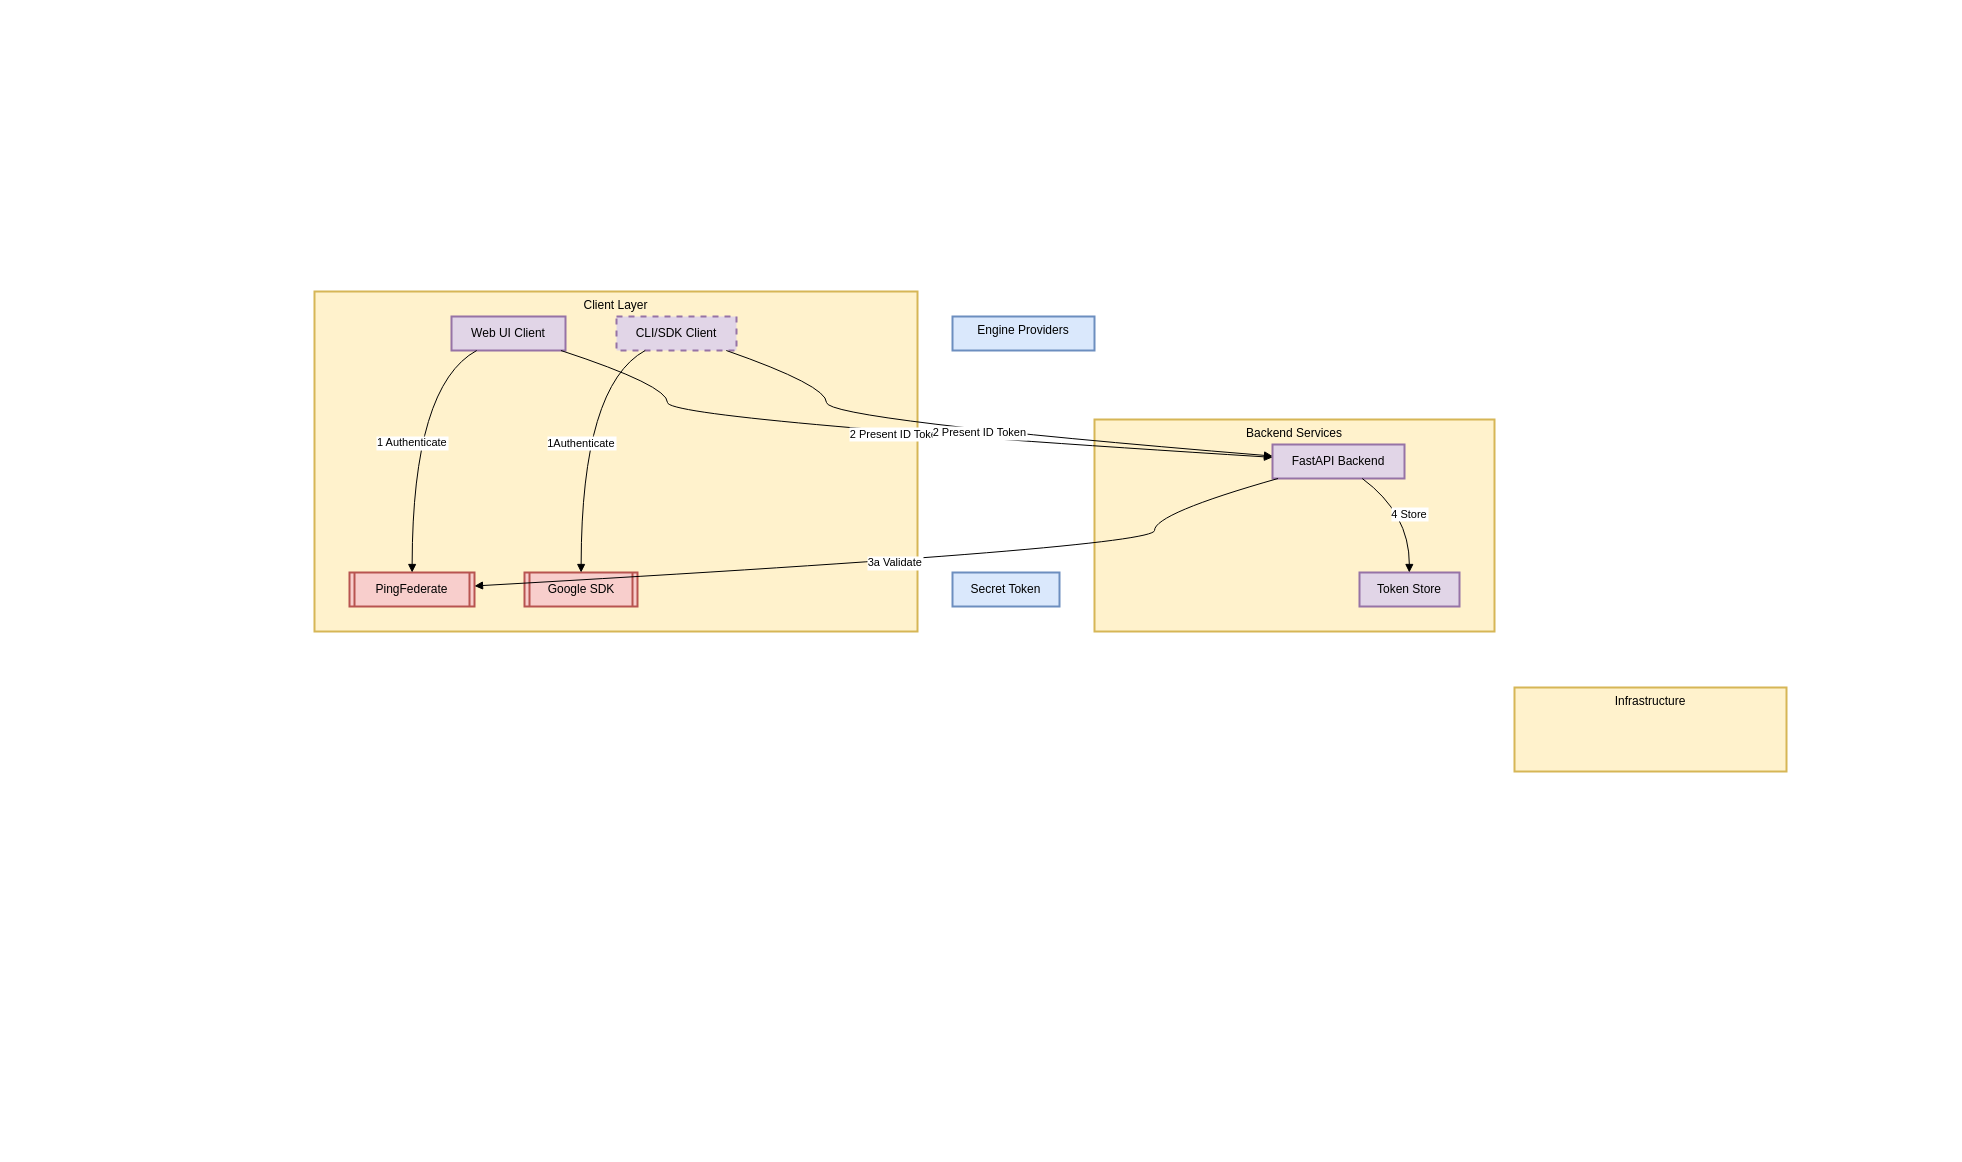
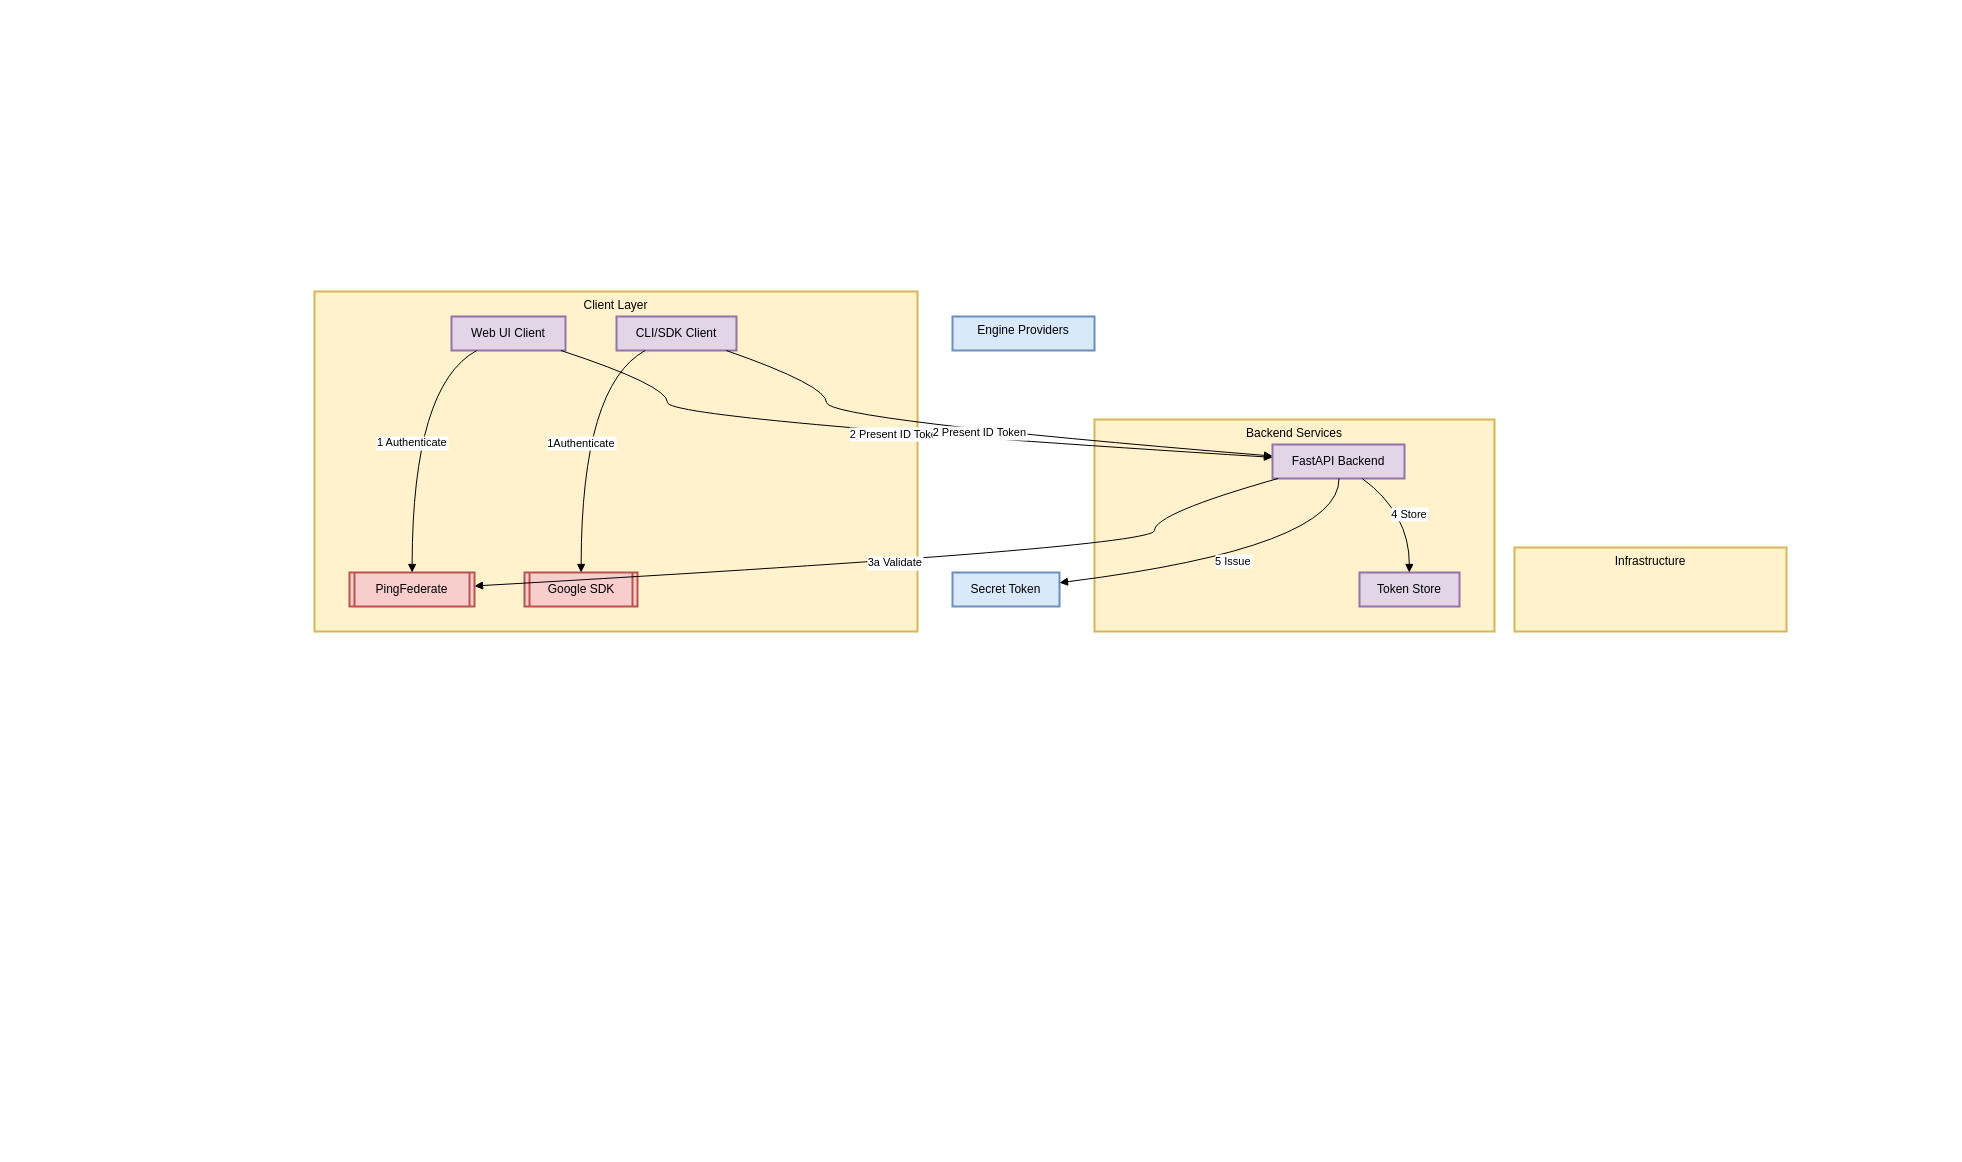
node "CLI/SDK Client": style dashed -> solid
edge "FastAPI Backend" -> "Secret Token": added, label "5 Issue"
node "Infrastructure": moved (1651, 730) -> (1651, 590)
